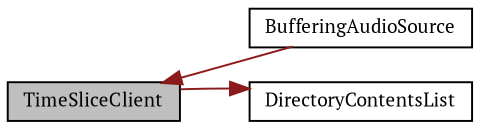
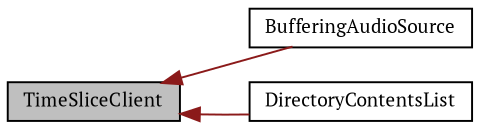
edge "TimeSliceClient" -> "DirectoryContentsList": reversed
